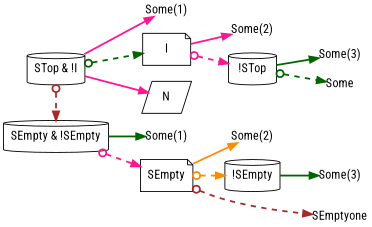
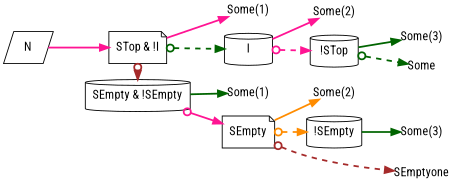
node "I": shape note -> cylinder
node "STop & !I": shape cylinder -> note
edge "STop & !I" -> "N": reversed
edge "SEmpty & !SEmpty" -- "SEmpty": style dashed -> solid
